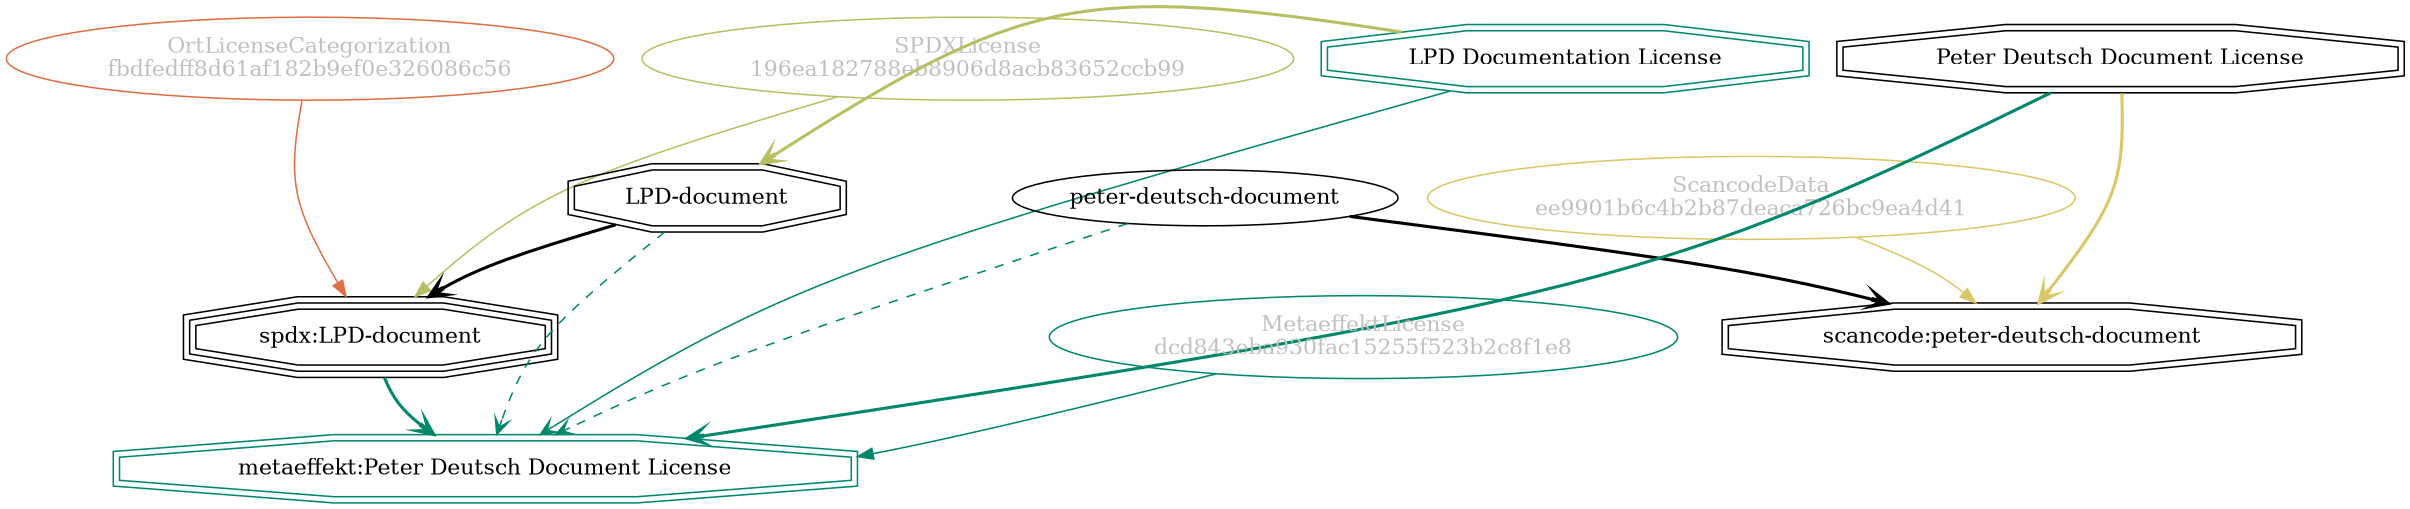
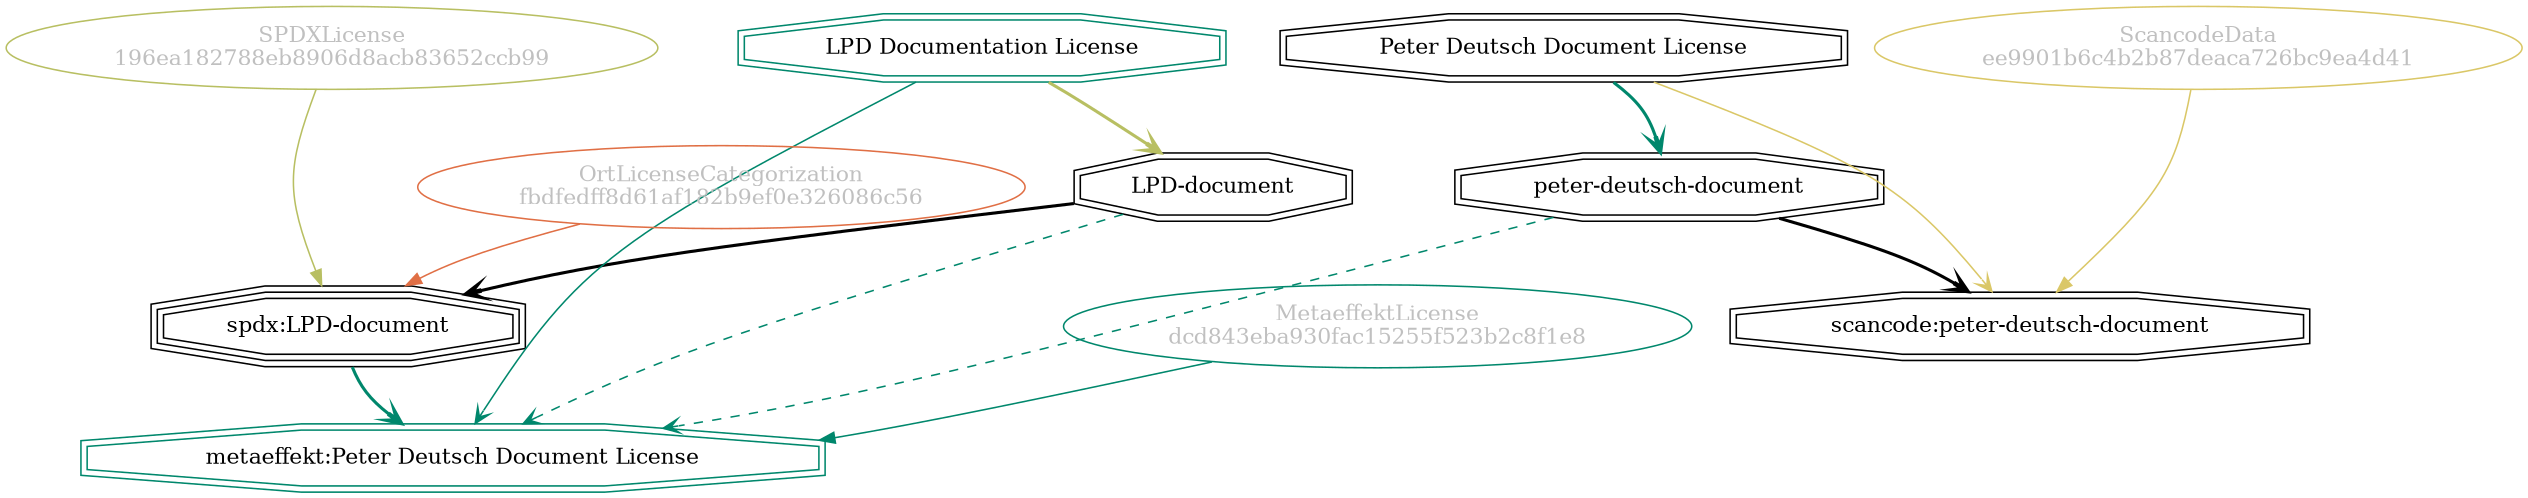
node "peter-deutsch-document": shape ellipse -> doubleoctagon
edge "Peter Deutsch Document License" -> "scancode:peter-deutsch-document": style bold -> solid
edge "Peter Deutsch Document License" -> "metaeffekt:Peter Deutsch Document License": now "Peter Deutsch Document License" -> "peter-deutsch-document"
